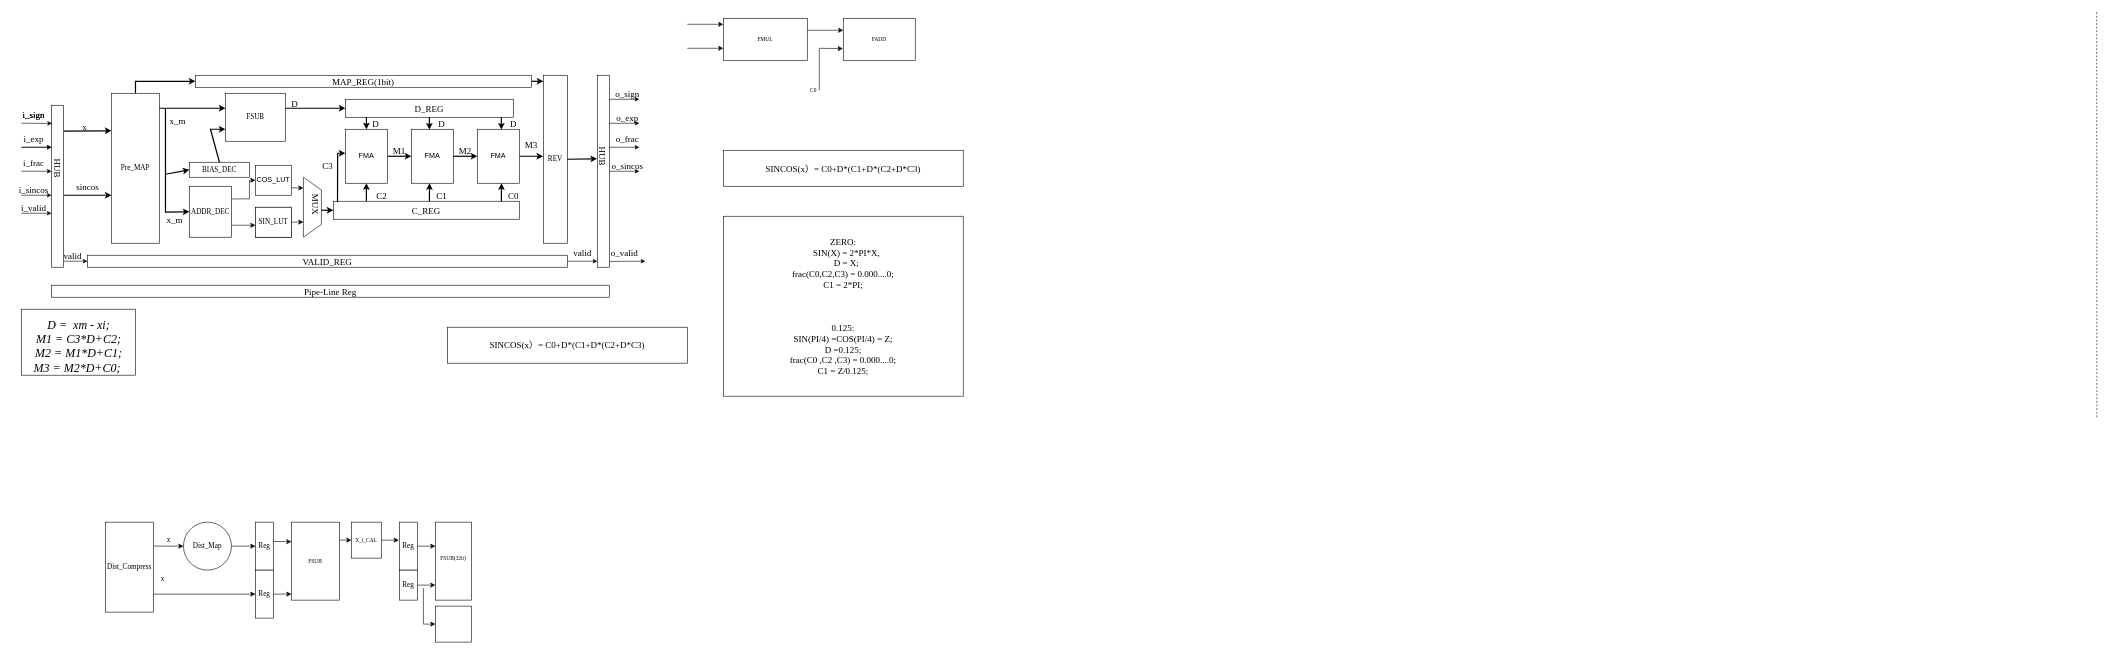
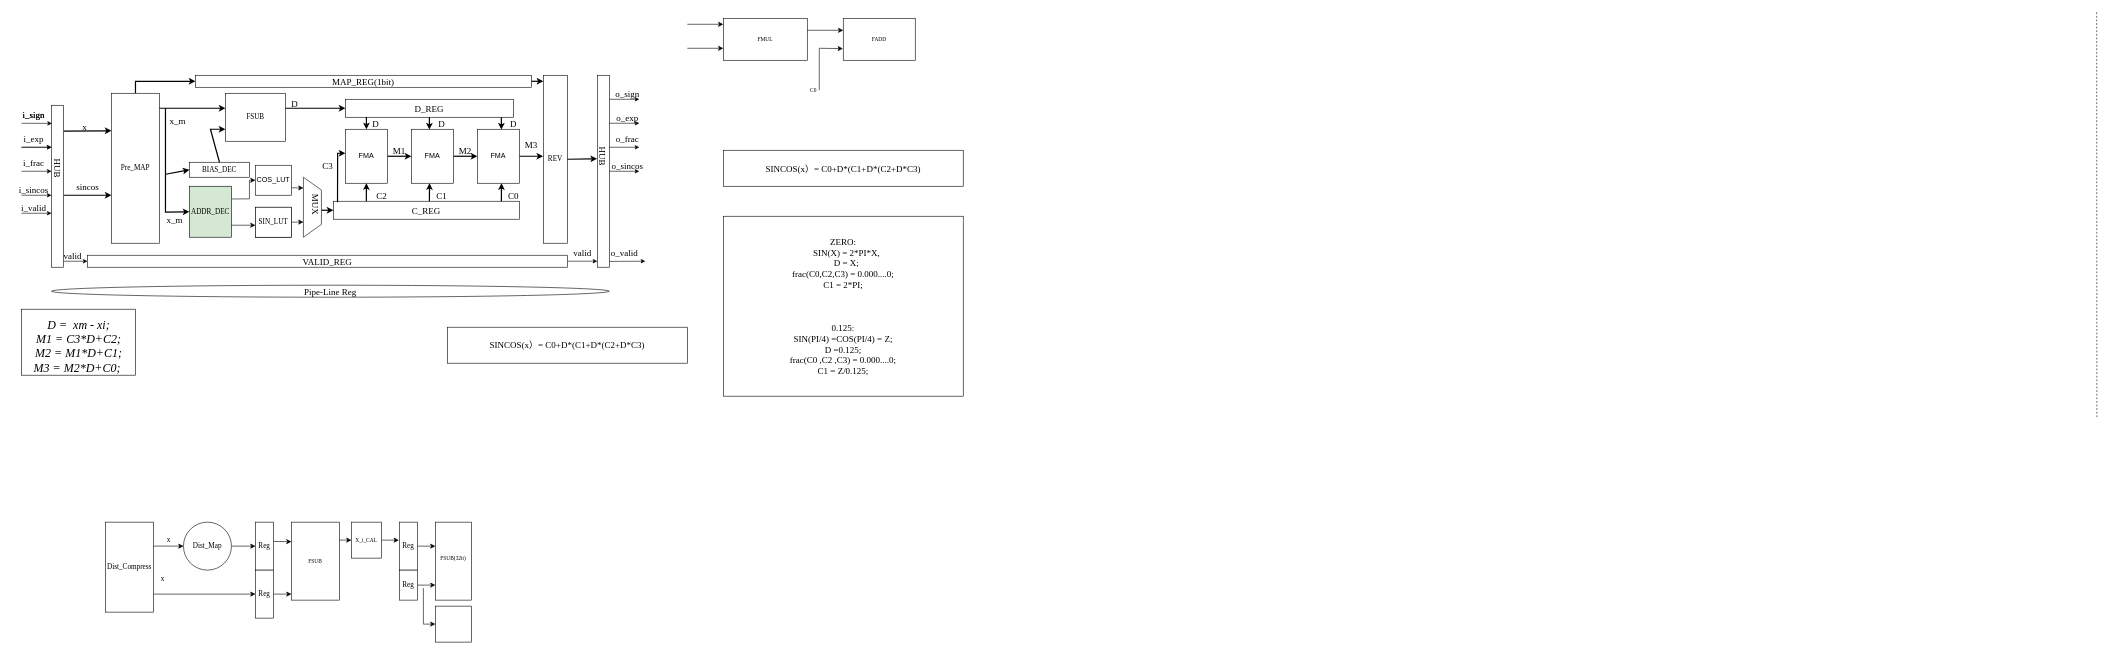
node "ADDR_DEC": fillcolor #ffffff -> #d5e8d4
node "Pipe-Line Reg": shape rectangle -> ellipse
